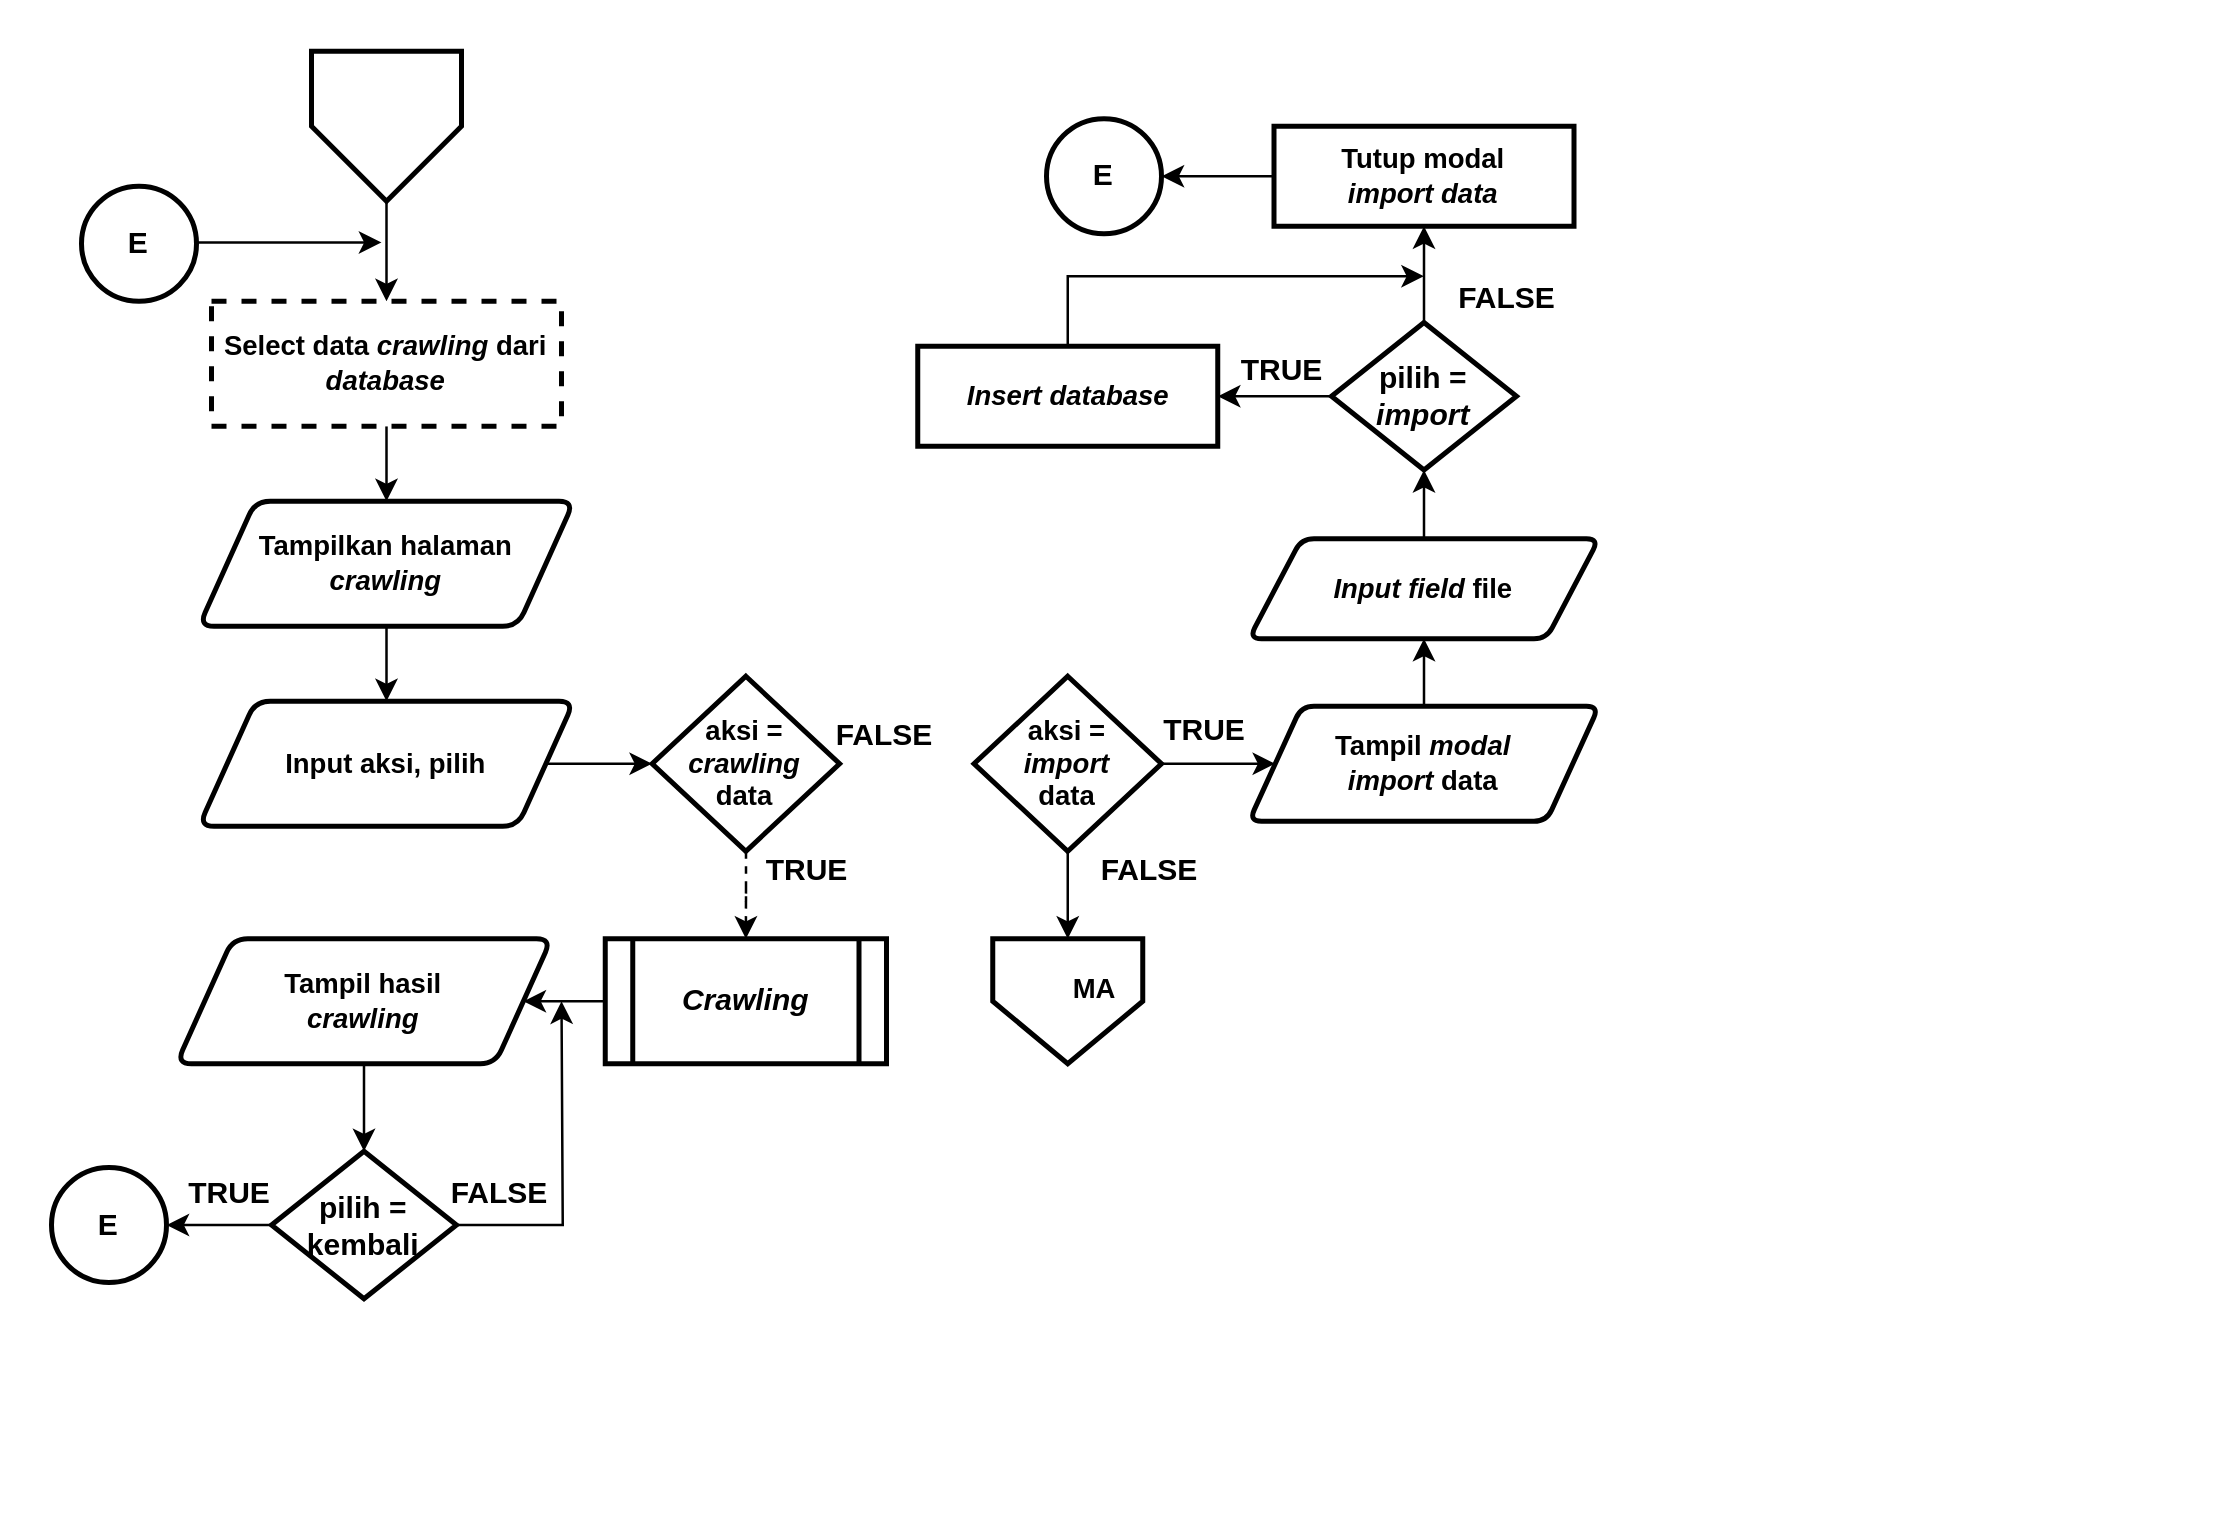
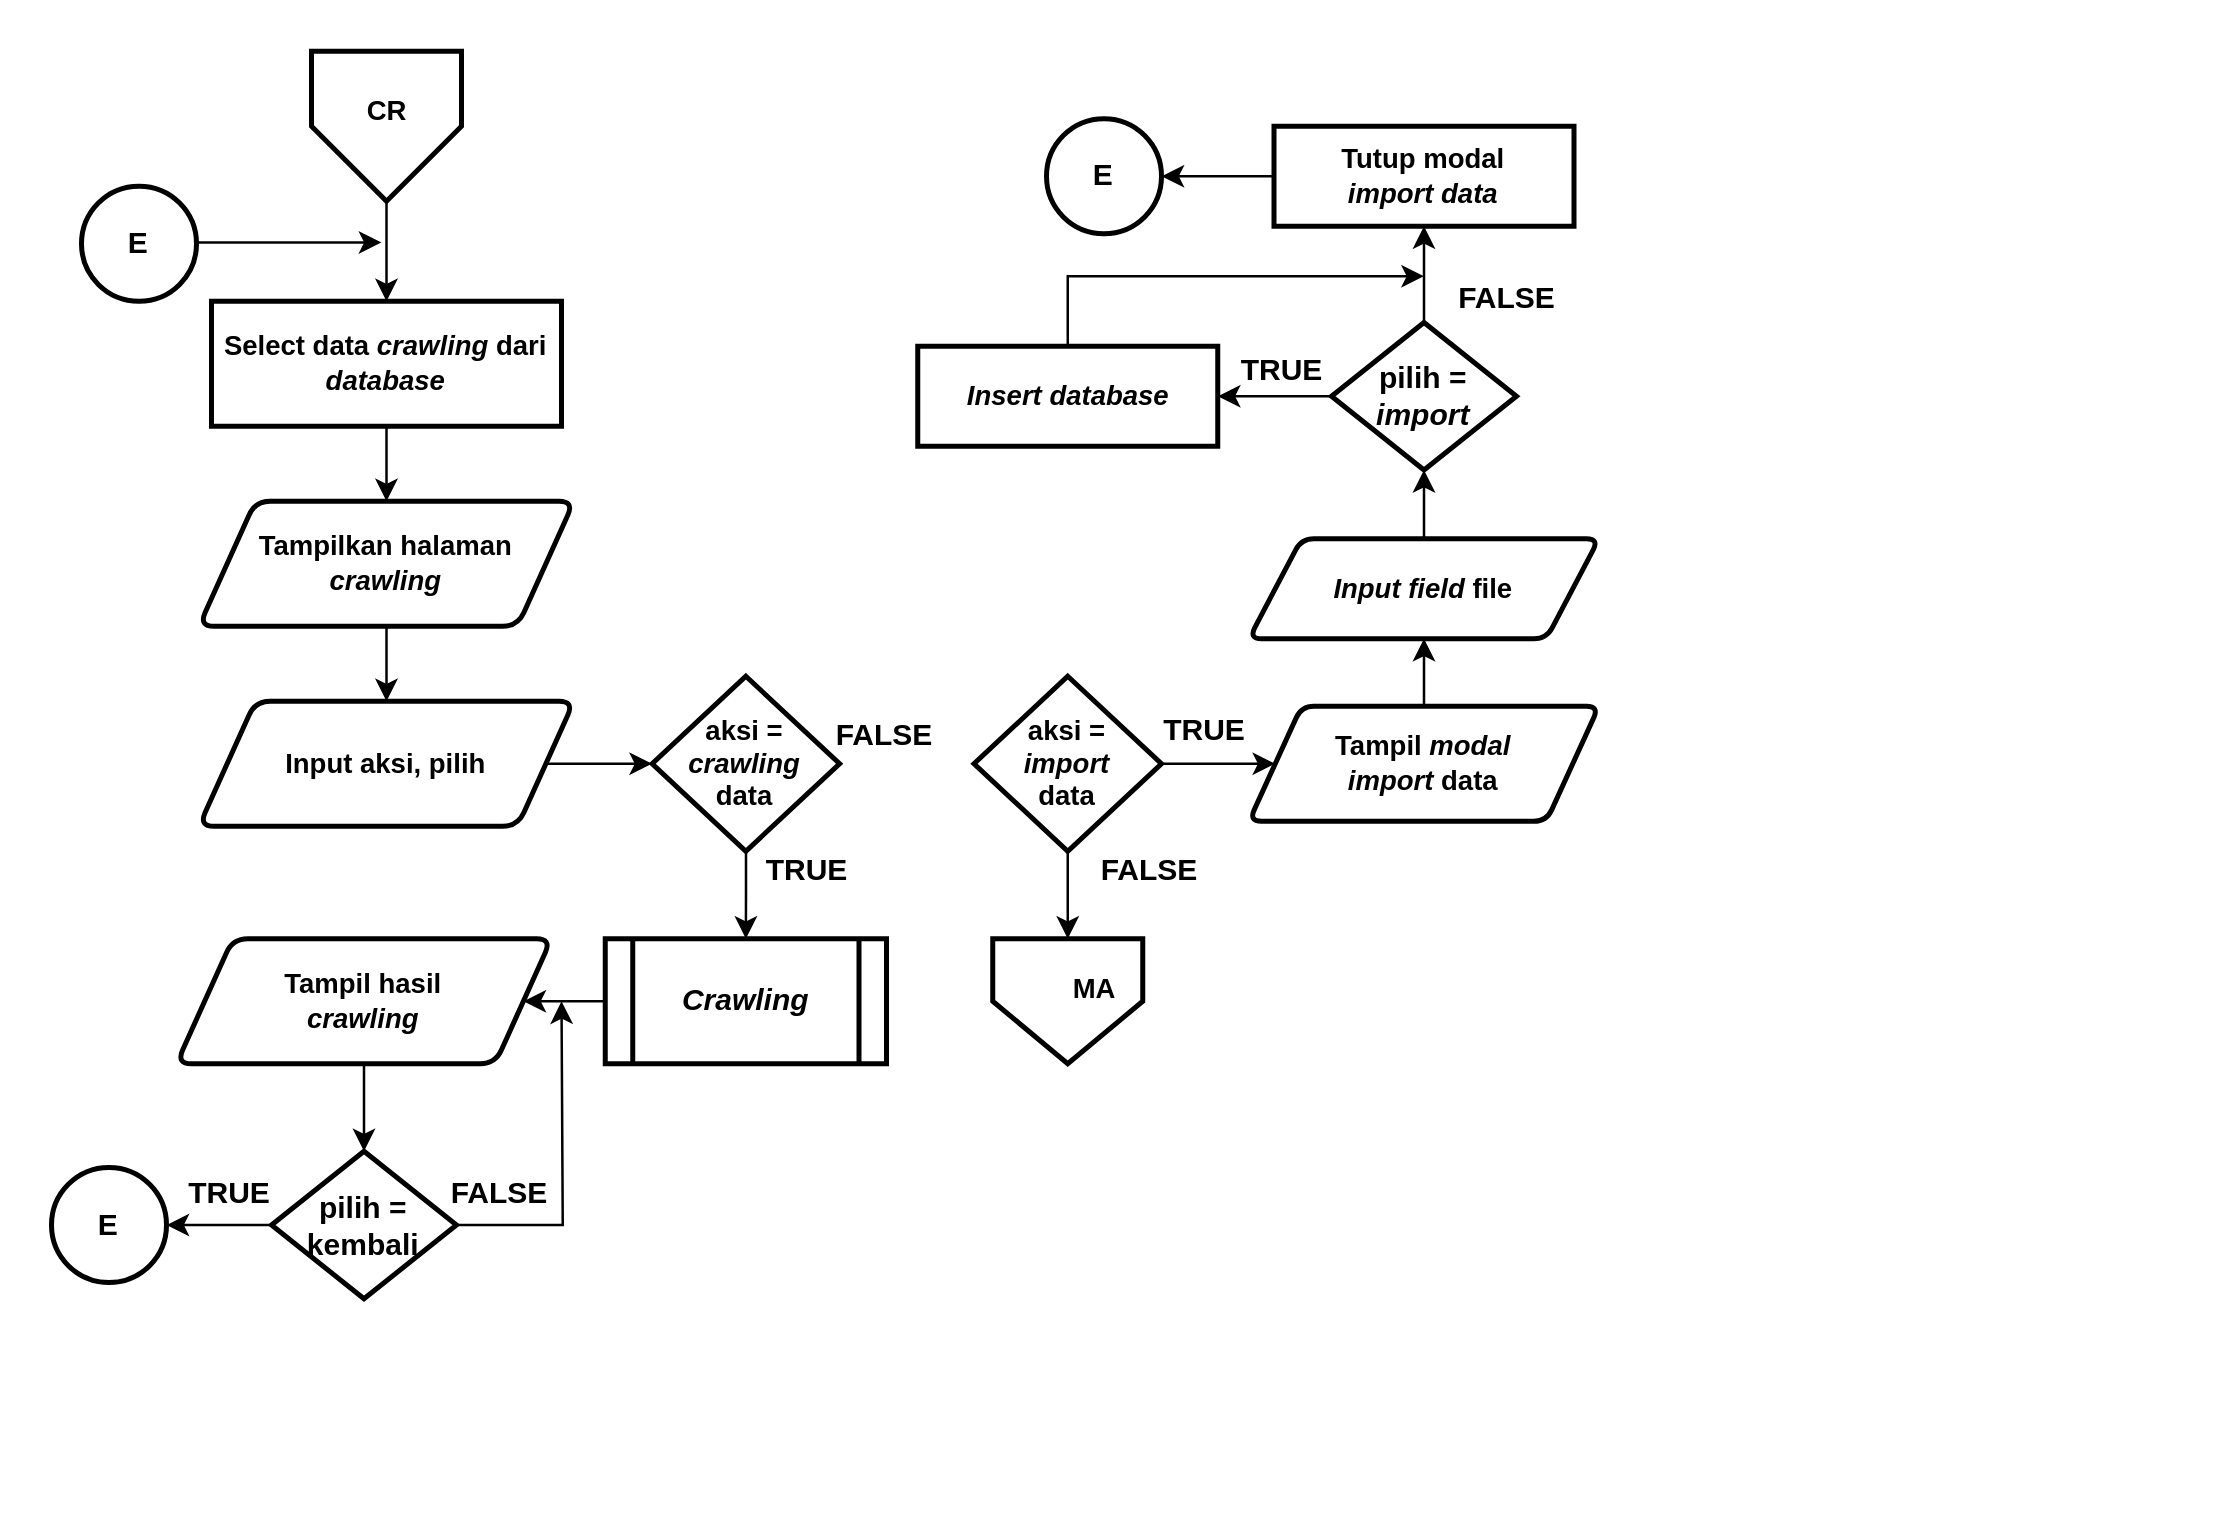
node "CR": added
node "Select data crawling dari database": style dashed -> solid
edge "aksi = crawlingdata" -> "Crawling": style dashed -> solid
